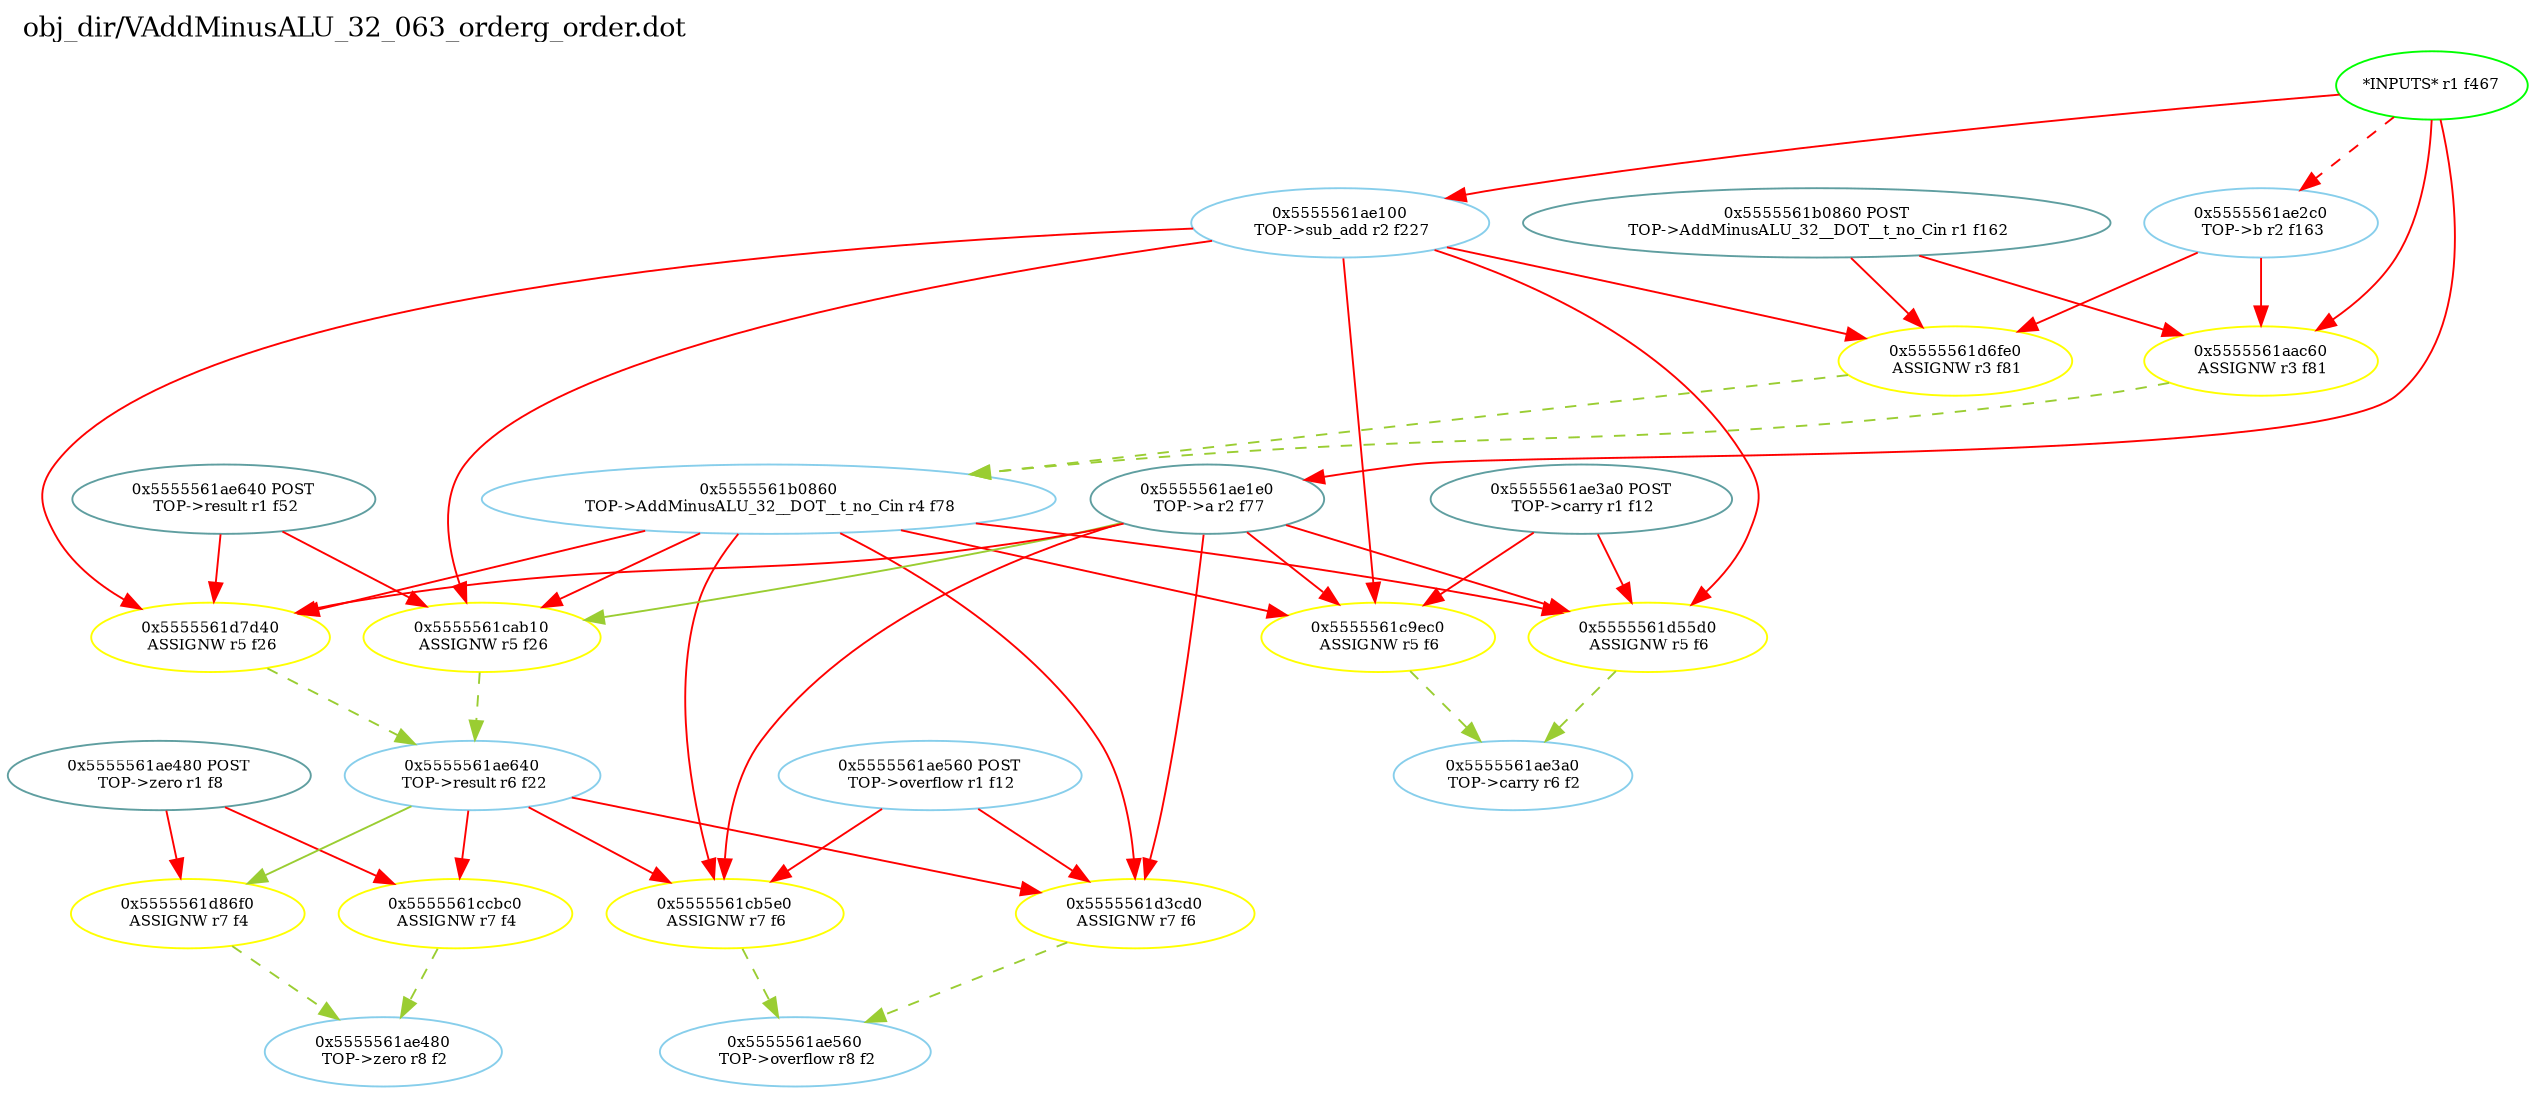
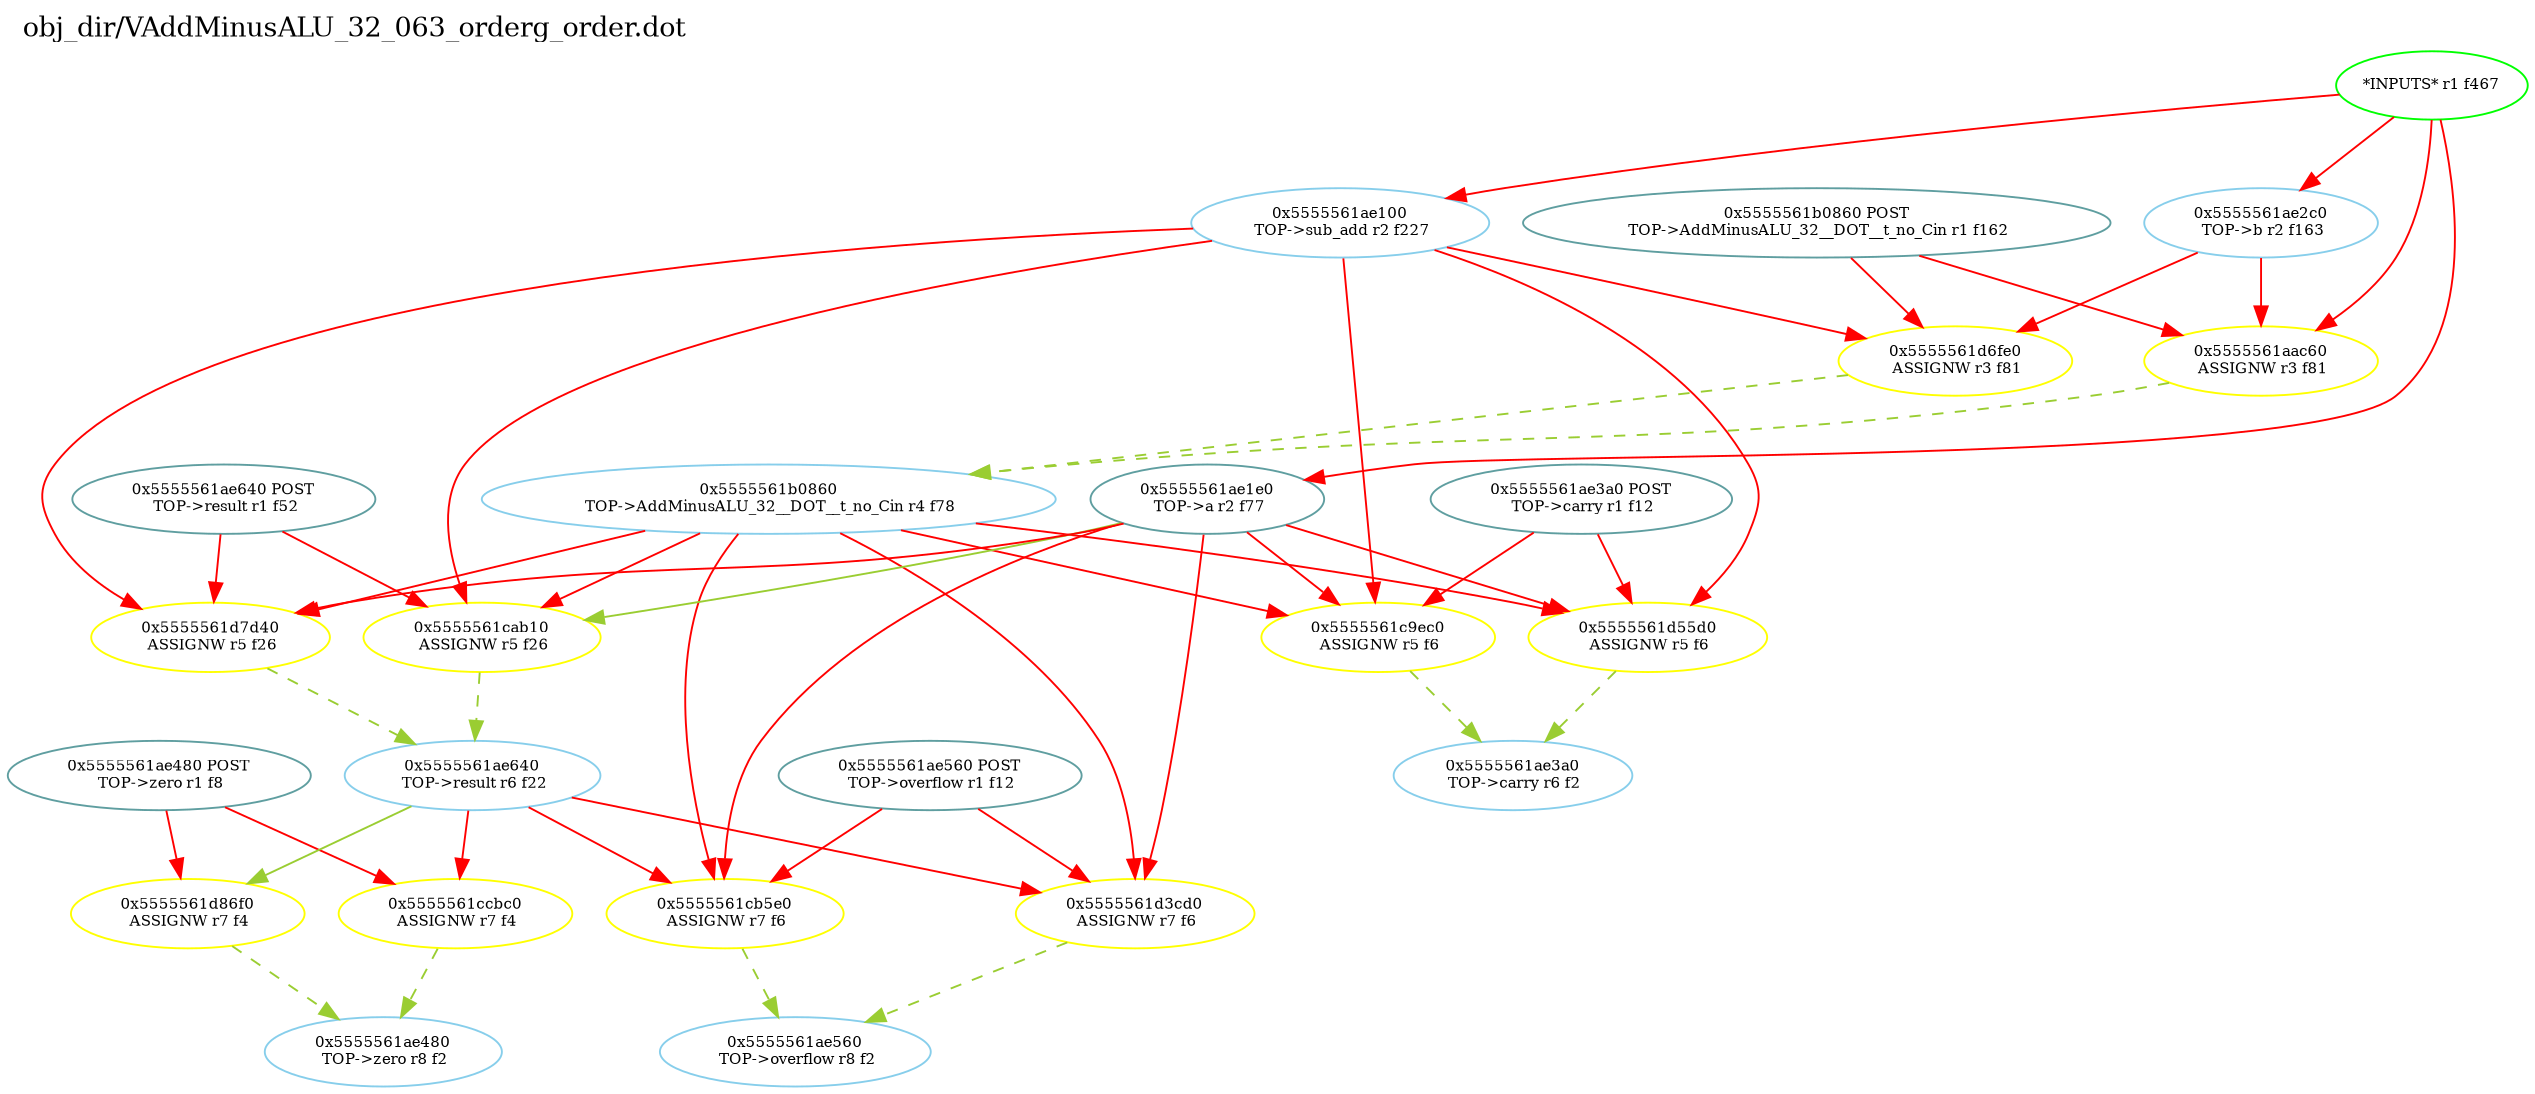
edge "*INPUTS* r1 f467" -> "0x5555561ae2c0 TOP->b r2 f163": style dashed -> solid
node "0x5555561ae560 POST TOP->overflow r1 f12": color skyblue -> CadetBlue
